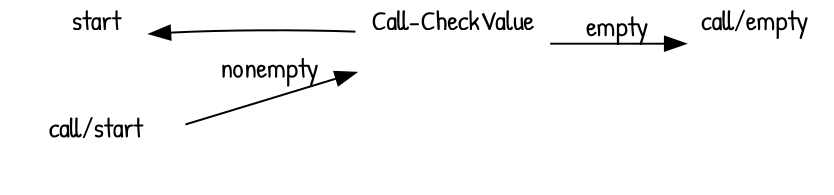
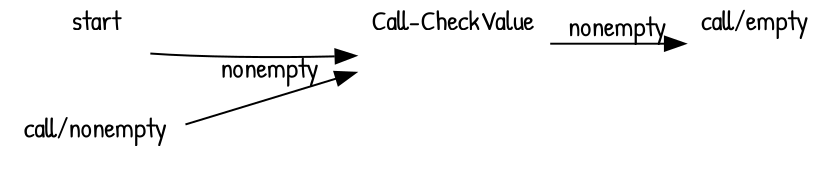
edge "Call-CheckValue" -> "call/empty": label "empty" -> "nonempty"
edge "Call-CheckValue" -> "start": reversed
node "call/start": label "call/start" -> "call/nonempty"
